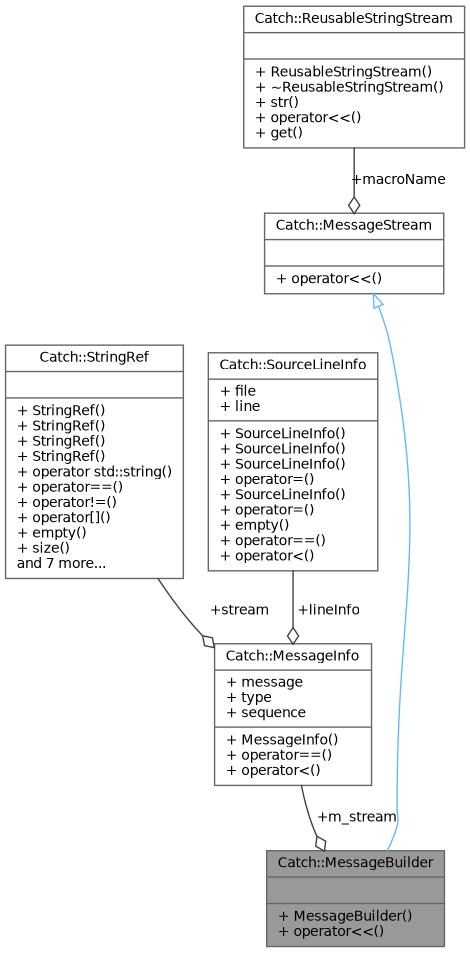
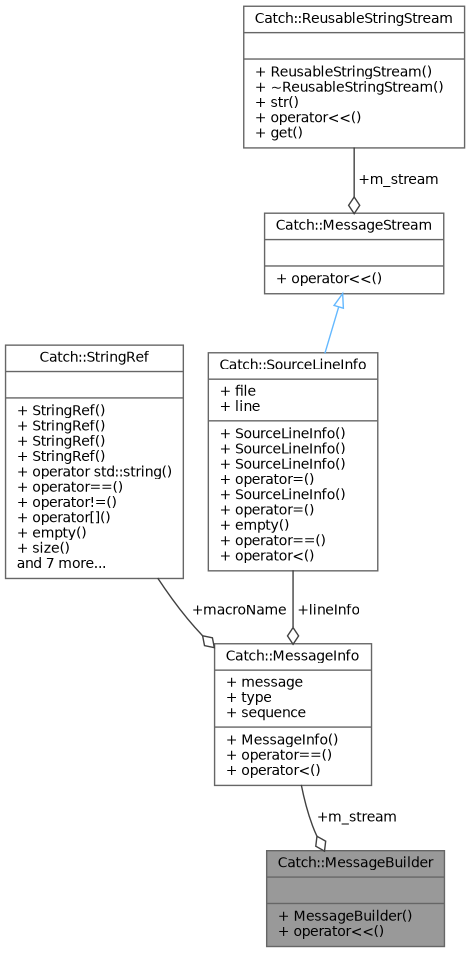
edge "Catch::ReusableStringStream" -> "Catch::MessageStream": label " +macroName" -> " +m_stream"
edge "Catch::MessageBuilder" -> "Catch::MessageStream": now "Catch::SourceLineInfo" -> "Catch::MessageStream"
edge "Catch::StringRef" -> "Catch::MessageInfo": label " +stream" -> " +macroName"
